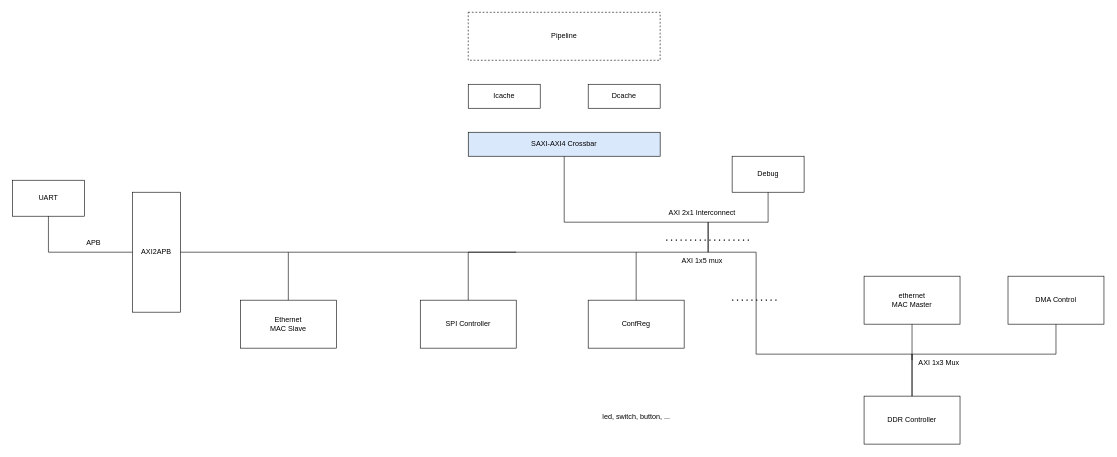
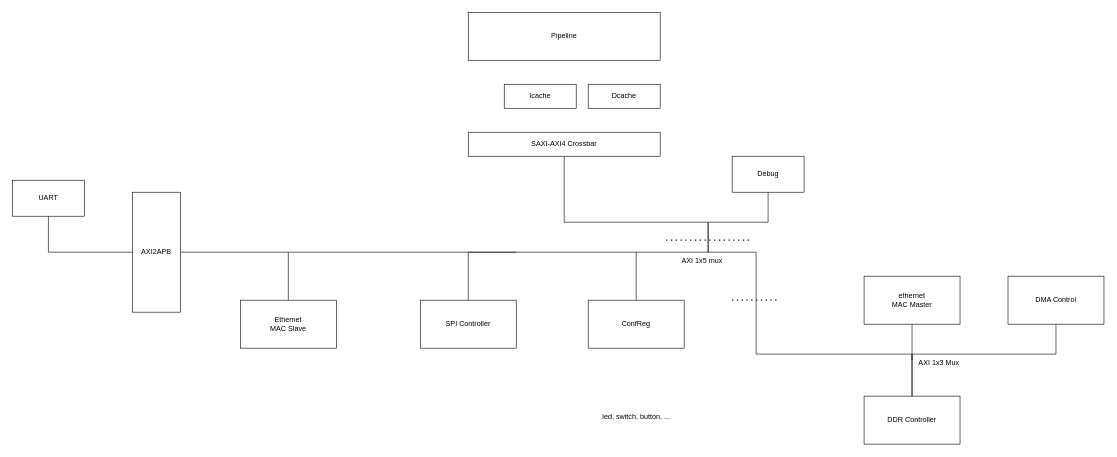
node "Pipeline": style dashed -> solid
node "Icache": moved (504, 96) -> (540, 96)
node "SAXI-AXI4 Crossbar": fillcolor #dae8fc -> #ffffff
node "AXI 2x1 Interconnect": removed
node "APB": removed
